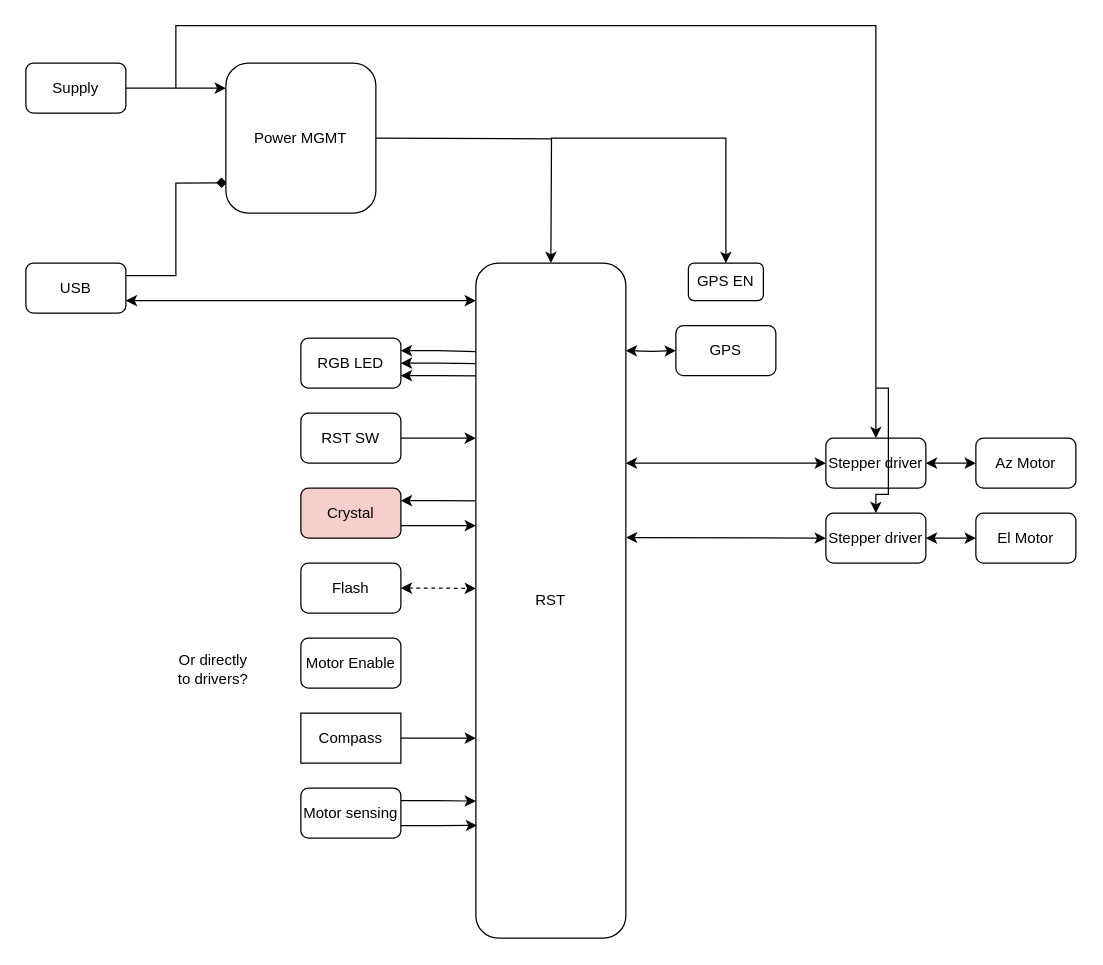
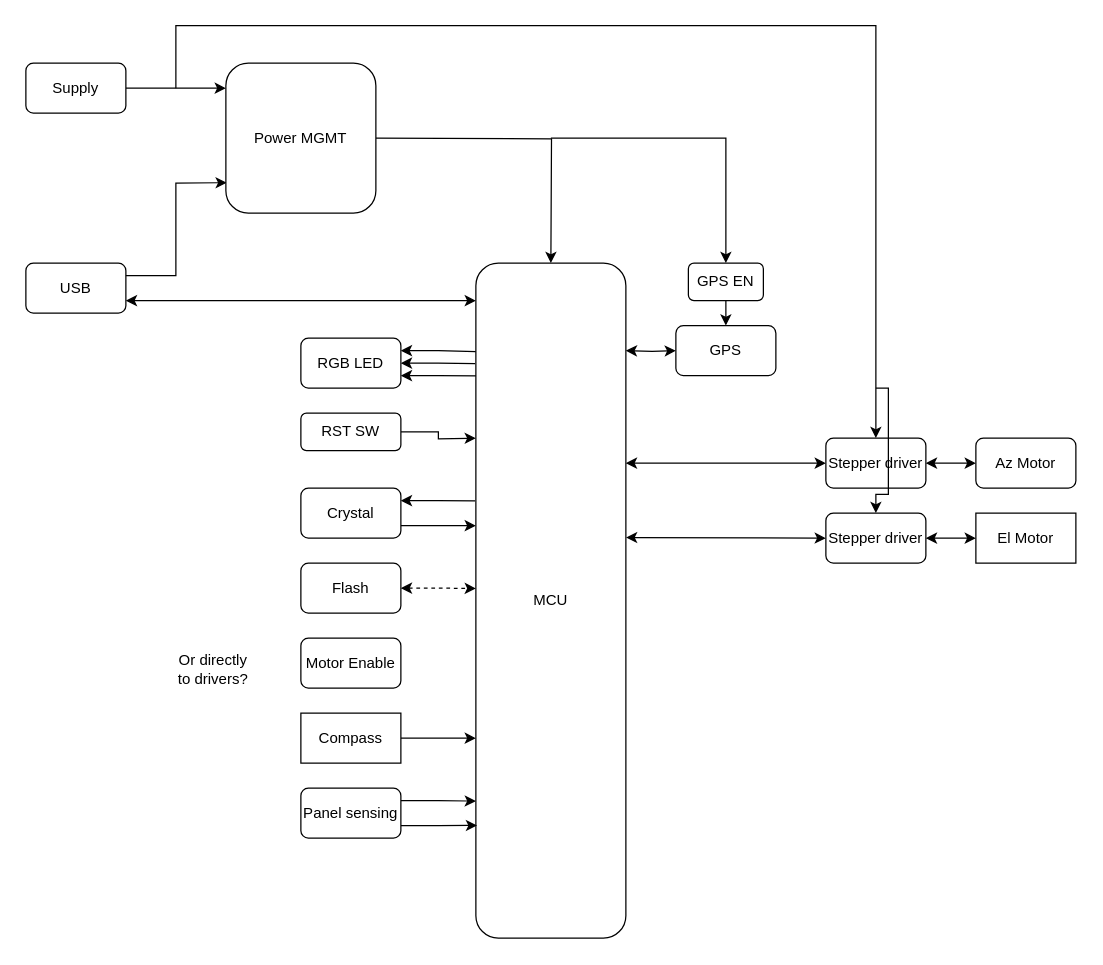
edge "USB" -> "Power MGMT": arrowhead diamond -> classic
edge "GPS EN" -> "GPS": added
node "RST SW": size 100x50 -> 100x38
node "Crystal": fillcolor #f8cecc -> #ffffff
node "El Motor": shape rounded rectangle -> rectangle
node "RST": label "RST" -> "MCU"
node "Motor sensing": label "Motor sensing" -> "Panel sensing"
